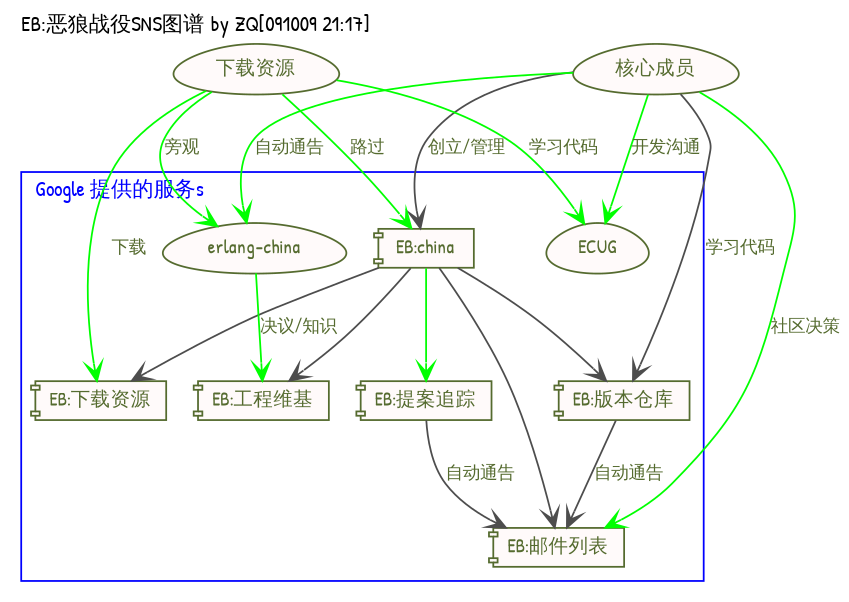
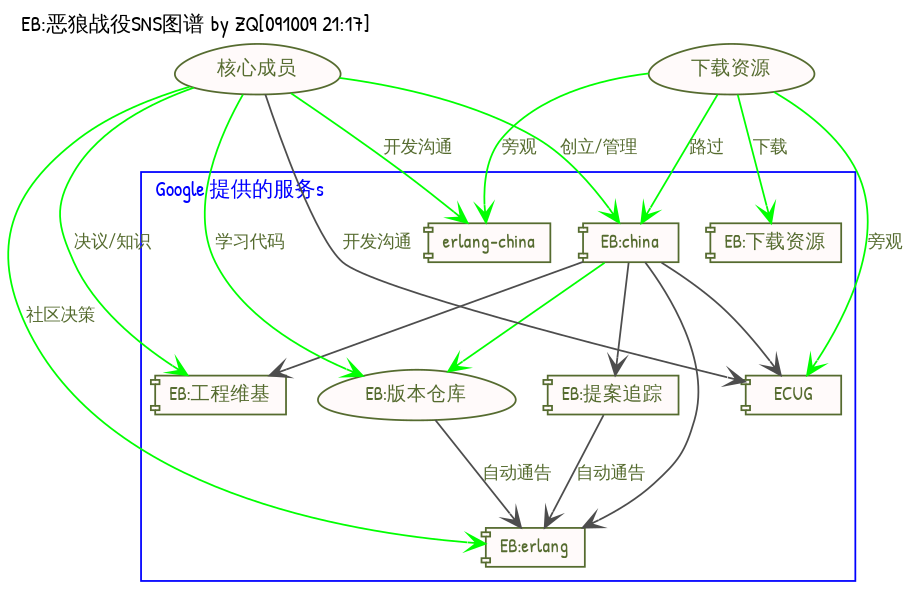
edge "核心成员" -> "EB:china": color gray30 -> green
edge "核心成员" -> "erlang-china": label "自动通告" -> "开发沟通"
edge "下载资源" -> "ECUG": label "学习代码" -> "旁观"
edge "核心成员" -> "ECUG": color green -> gray30
edge "核心成员" -> "EB:版本仓库": color gray30 -> green
node "erlang-china": shape egg -> component
node "ECUG": shape egg -> component
edge "EB:china" -> "EB:下载资源": now "EB:china" -> "ECUG"
edge "EB:china" -> "EB:版本仓库": color gray30 -> green
edge "EB:china" -> "EB:提案追踪": color green -> gray30
edge "erlang-china" -> "EB:工程维基": now "核心成员" -> "EB:工程维基"
node "EB:版本仓库": shape component -> egg
node "EB:邮件列表": label "EB:邮件列表" -> "EB:erlang"
